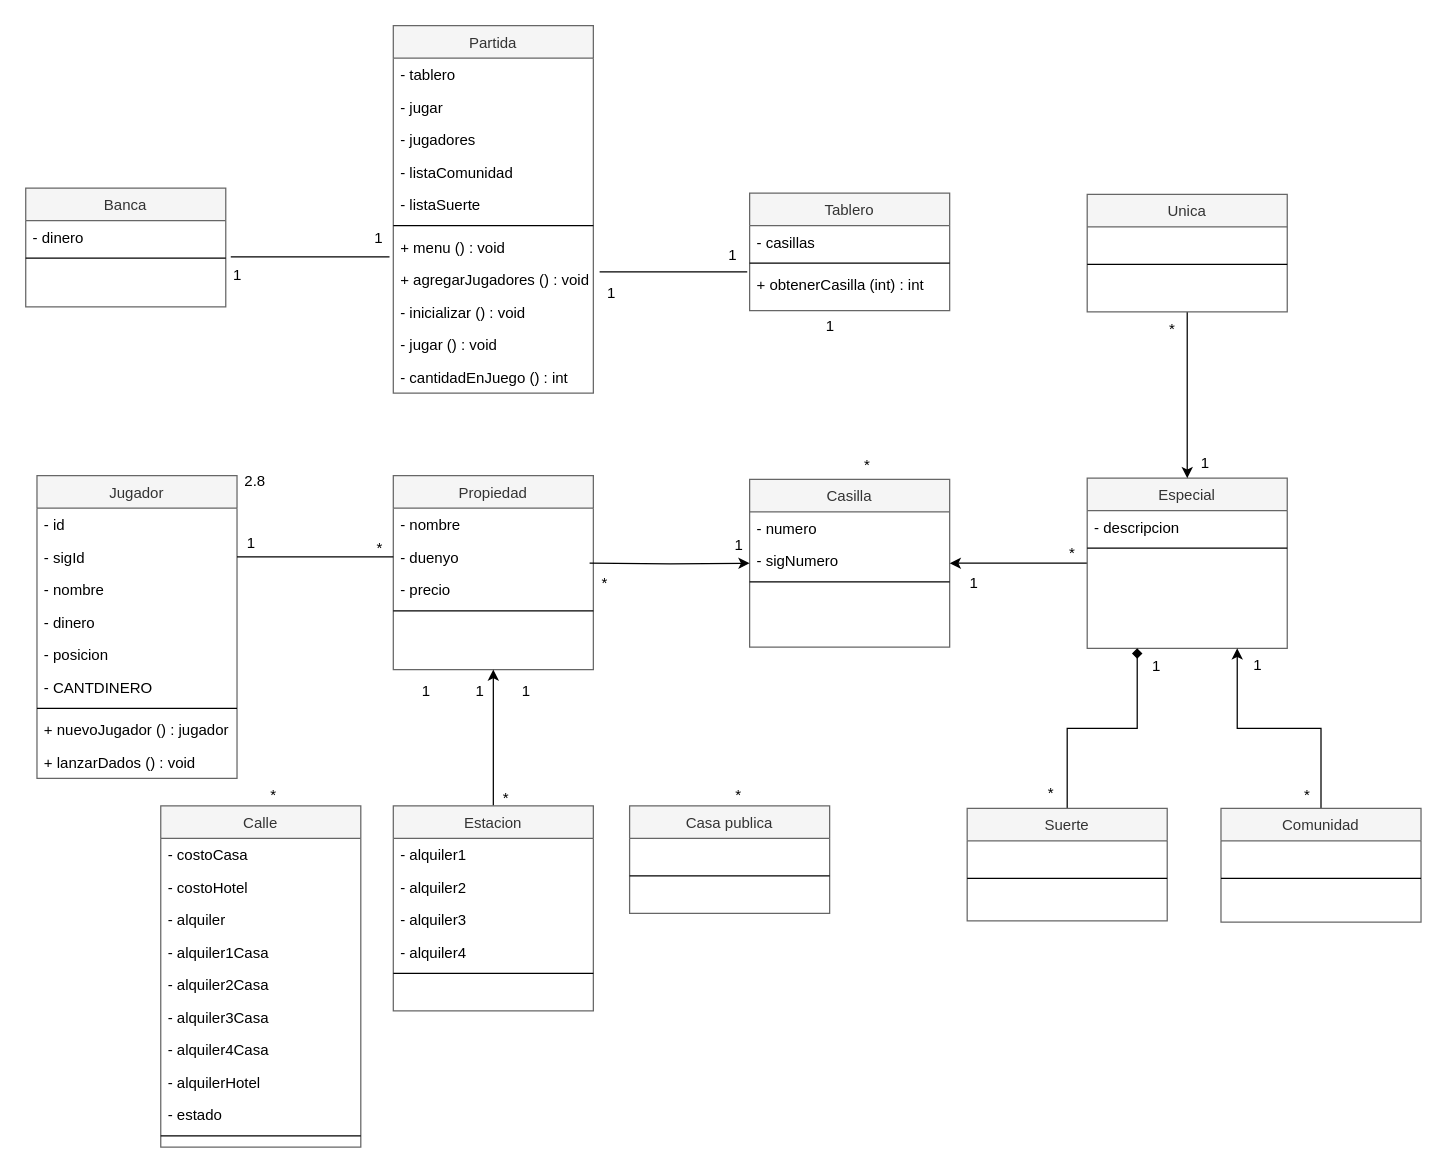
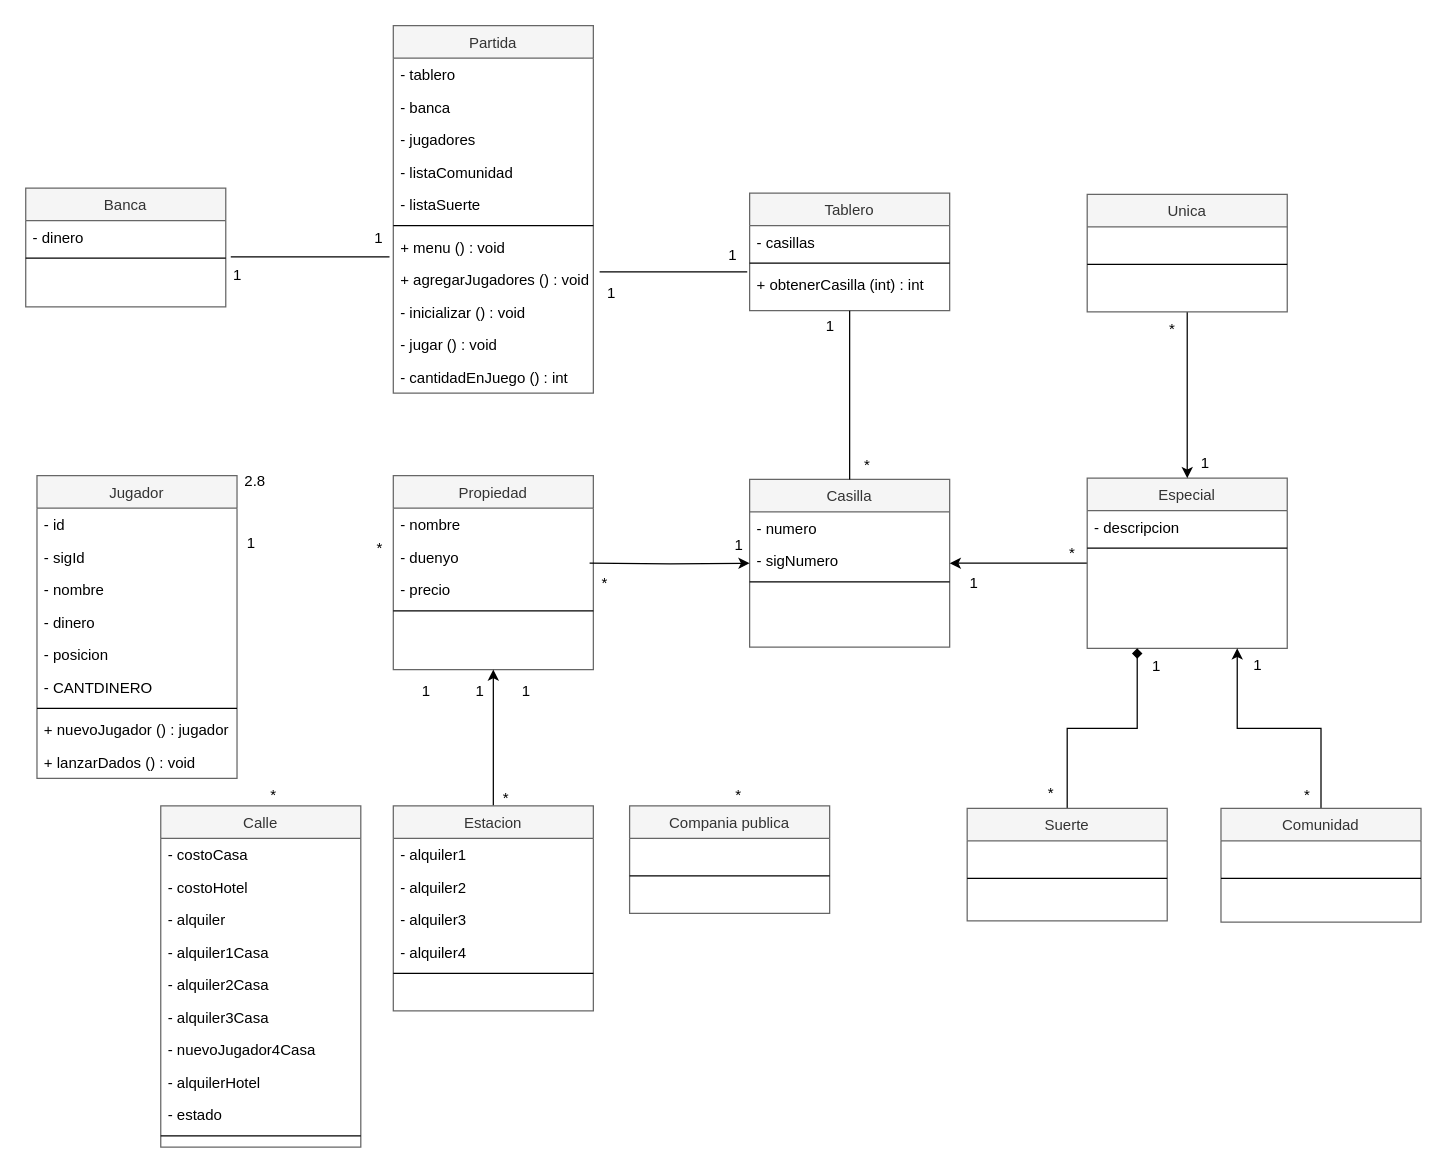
node "- jugar": label "- jugar" -> "- banca"
edge "Tablero" -- "Casilla": added
edge "- sigId" -- "- duenyo": removed
node "Casa publica": label "Casa publica" -> "Compania publica"
node "- alquiler4Casa": label "- alquiler4Casa" -> "- nuevoJugador4Casa"
